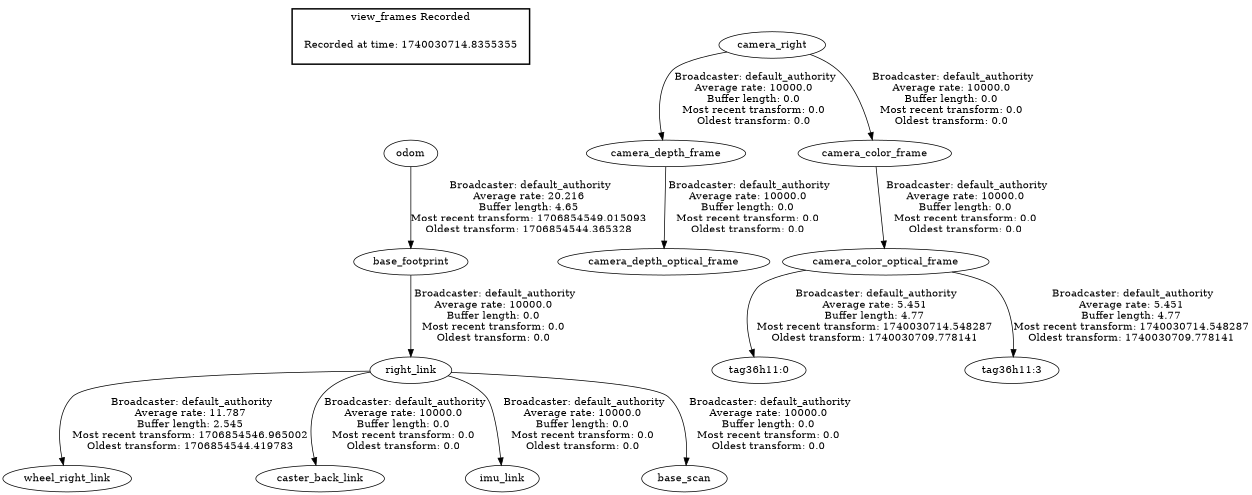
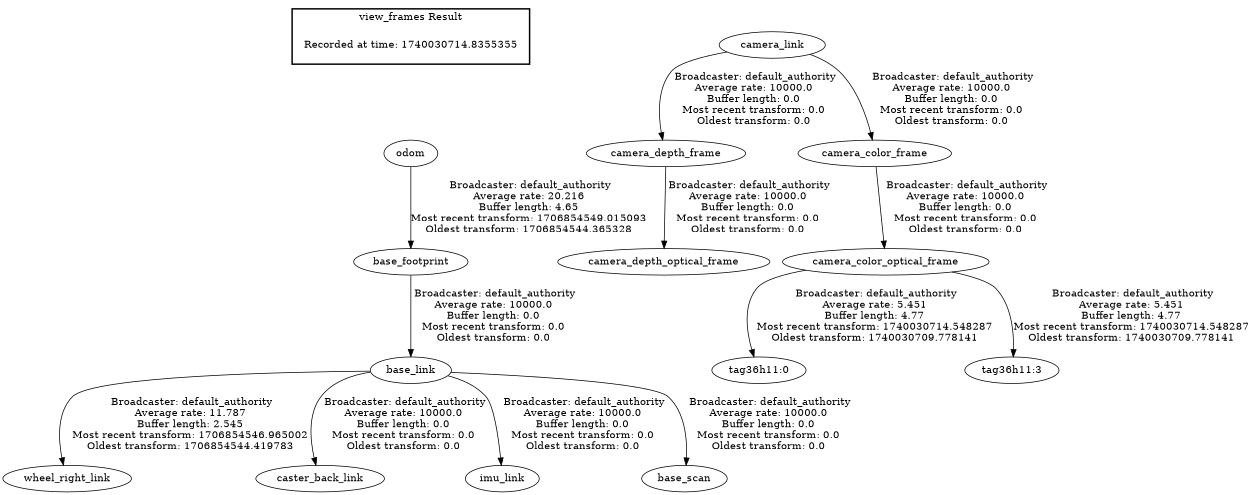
cluster "view_frames Recorded": label "view_frames Recorded" -> "view_frames Result"
node "camera_right": label "camera_right" -> "camera_link"
node "right_link": label "right_link" -> "base_link"
